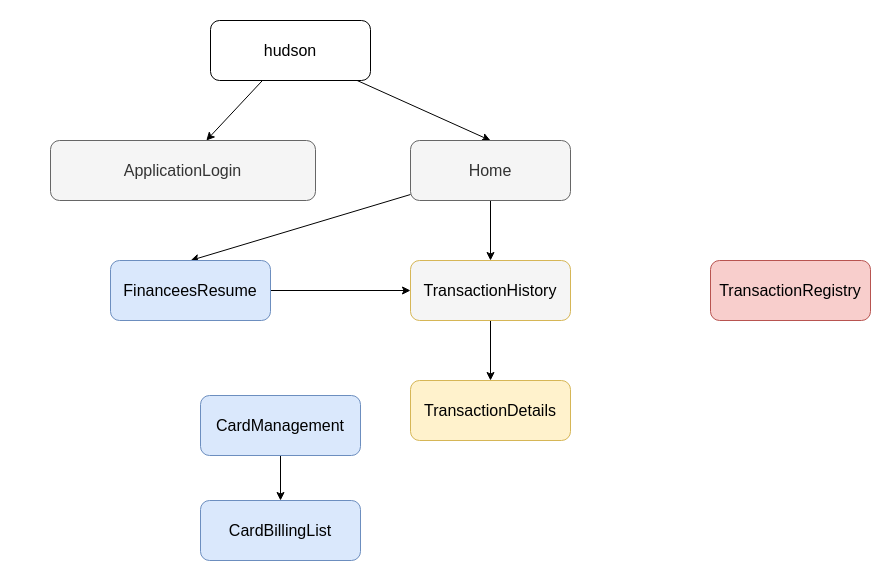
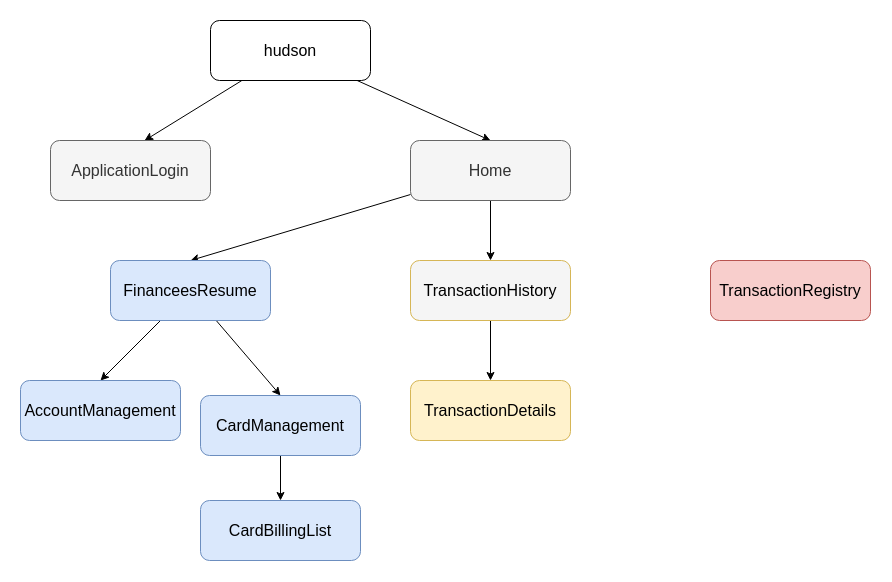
node "ApplicationLogin": size 265x60 -> 160x60
edge "FinanceesResume" -> "TransactionHistory": now "FinanceesResume" -> "CardManagement"
edge "FinanceesResume" -> "AccountManagement": added
node "AccountManagement": added
